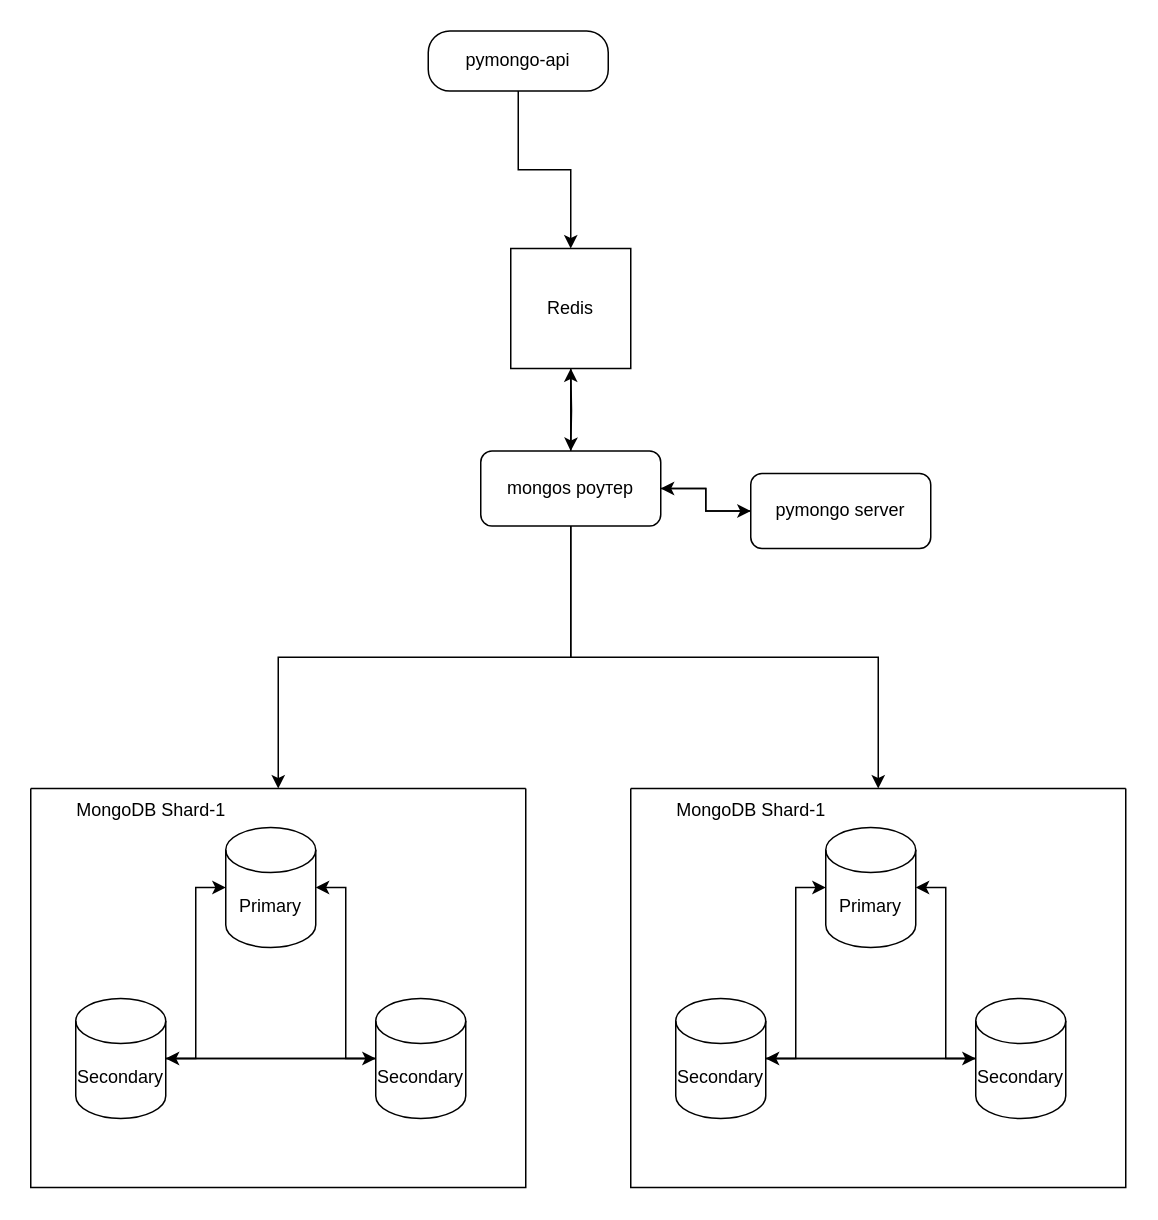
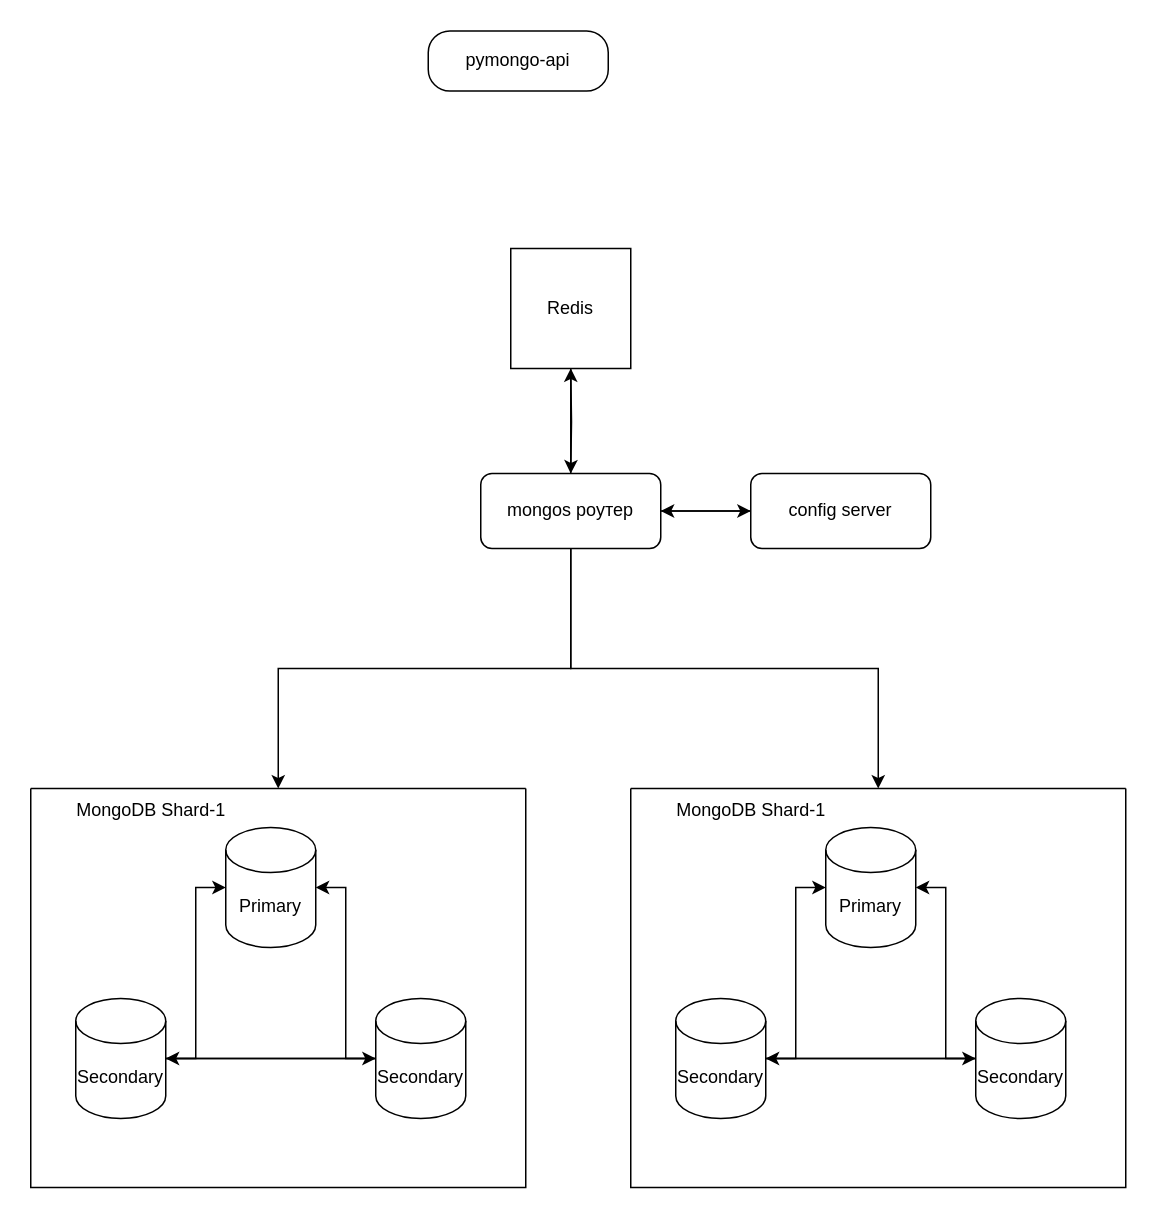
edge "pymongo-api" -> "Redis": removed
node "mongos роутер": moved (571, 488) -> (571, 511)
node "pymongo server": label "pymongo server" -> "config server"
